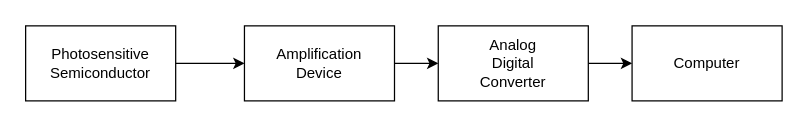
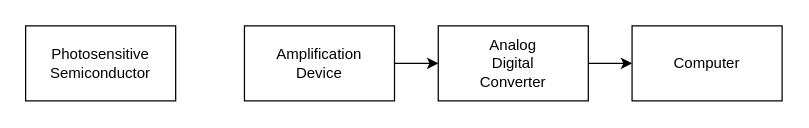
edge "Photosensitive Semiconductor" -> "Amplification Device": removed
